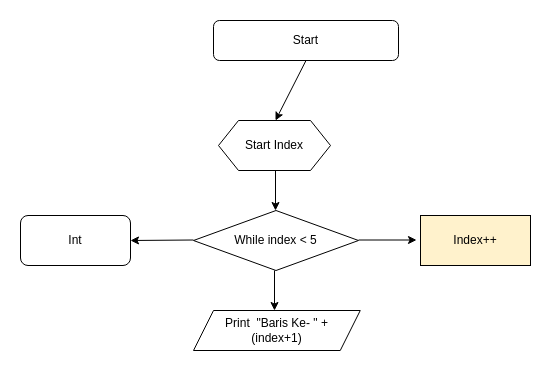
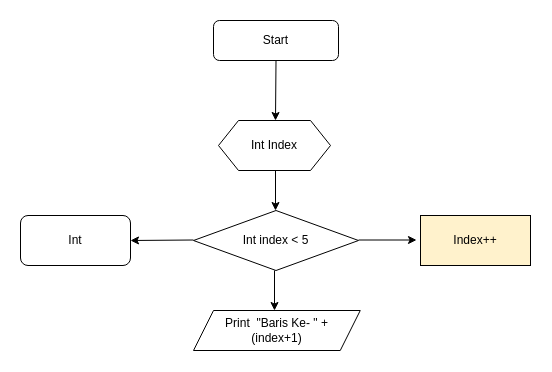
node "Start": size 185x40 -> 125x40
node "Start Index": label "Start Index" -> "Int Index"
node "While index < 5": label "While index < 5" -> "Int index < 5"
